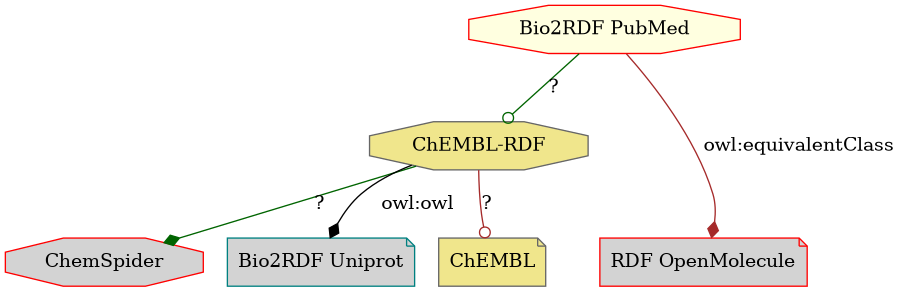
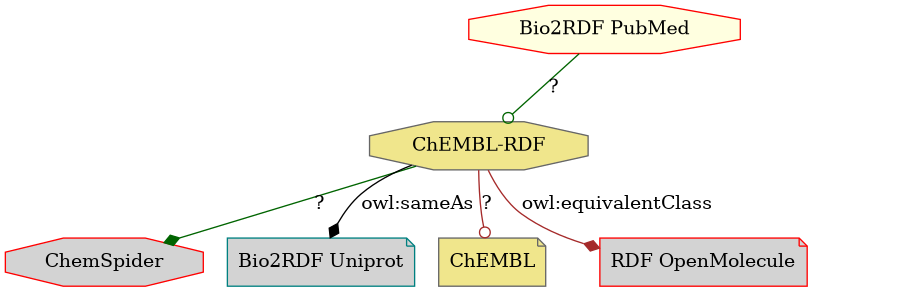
edge "Bio2RDF PubMed" -> "RDF OpenMolecule": now "ChEMBL-RDF" -> "RDF OpenMolecule"
edge "ChEMBL-RDF" -> "Bio2RDF Uniprot": label "owl:owl" -> "owl:sameAs"
